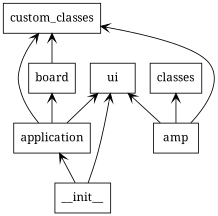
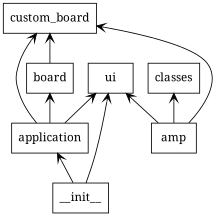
node "custom_classes": label "custom_classes" -> "custom_board"
